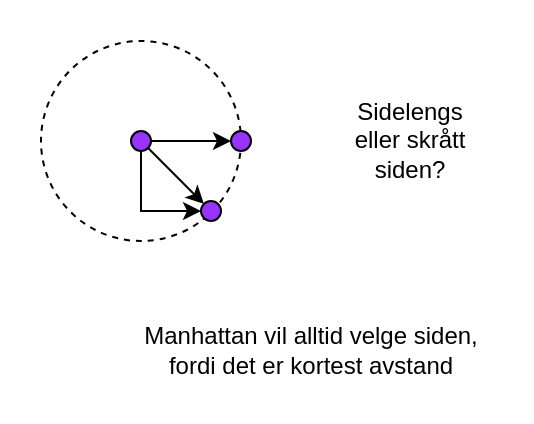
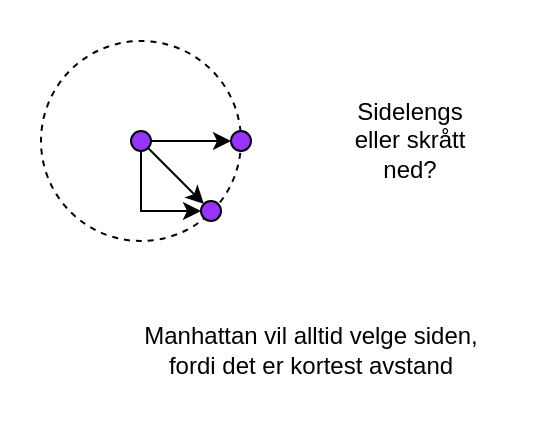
node "Sidelengs eller skrått siden?": label "Sidelengs eller skrått siden?" -> "Sidelengs eller skrått ned?"
